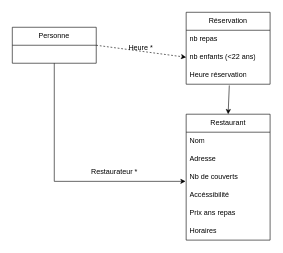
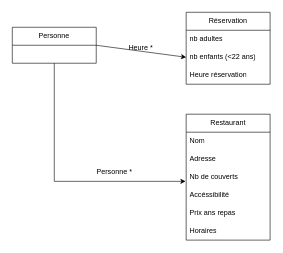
node "nb repas": label "nb repas" -> "nb adultes"
edge "Personne" -> "nb enfants (<22 ans)": style dashed -> solid
edge "Heure réservation" -> "Restaurant": removed
node "Restaurateur *": label "Restaurateur *" -> "Personne *"
